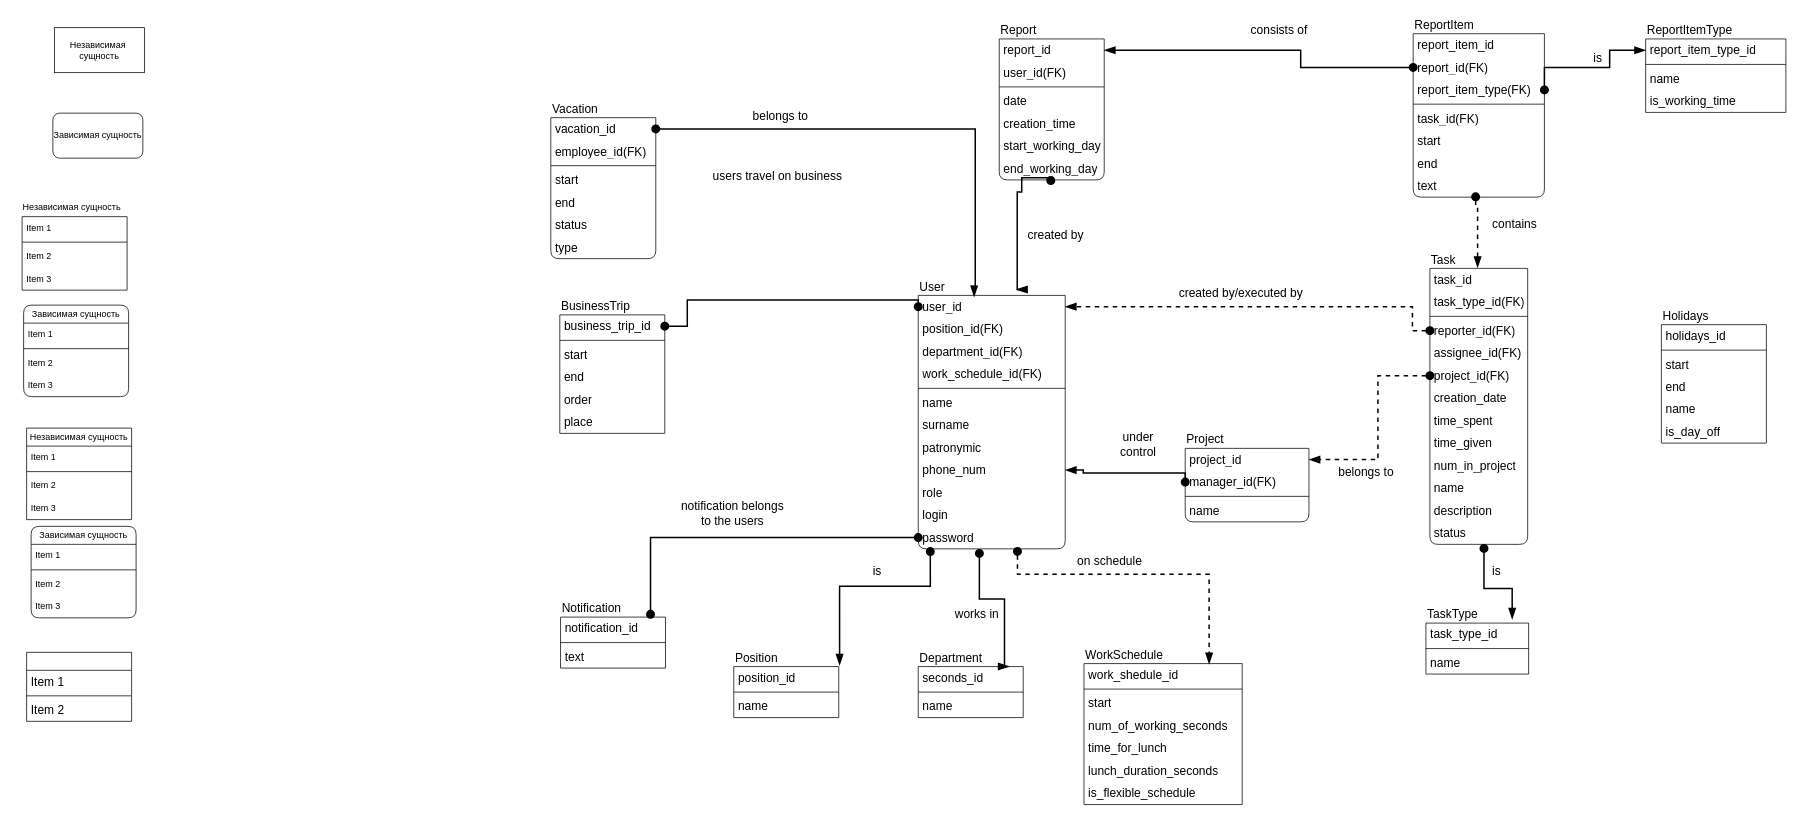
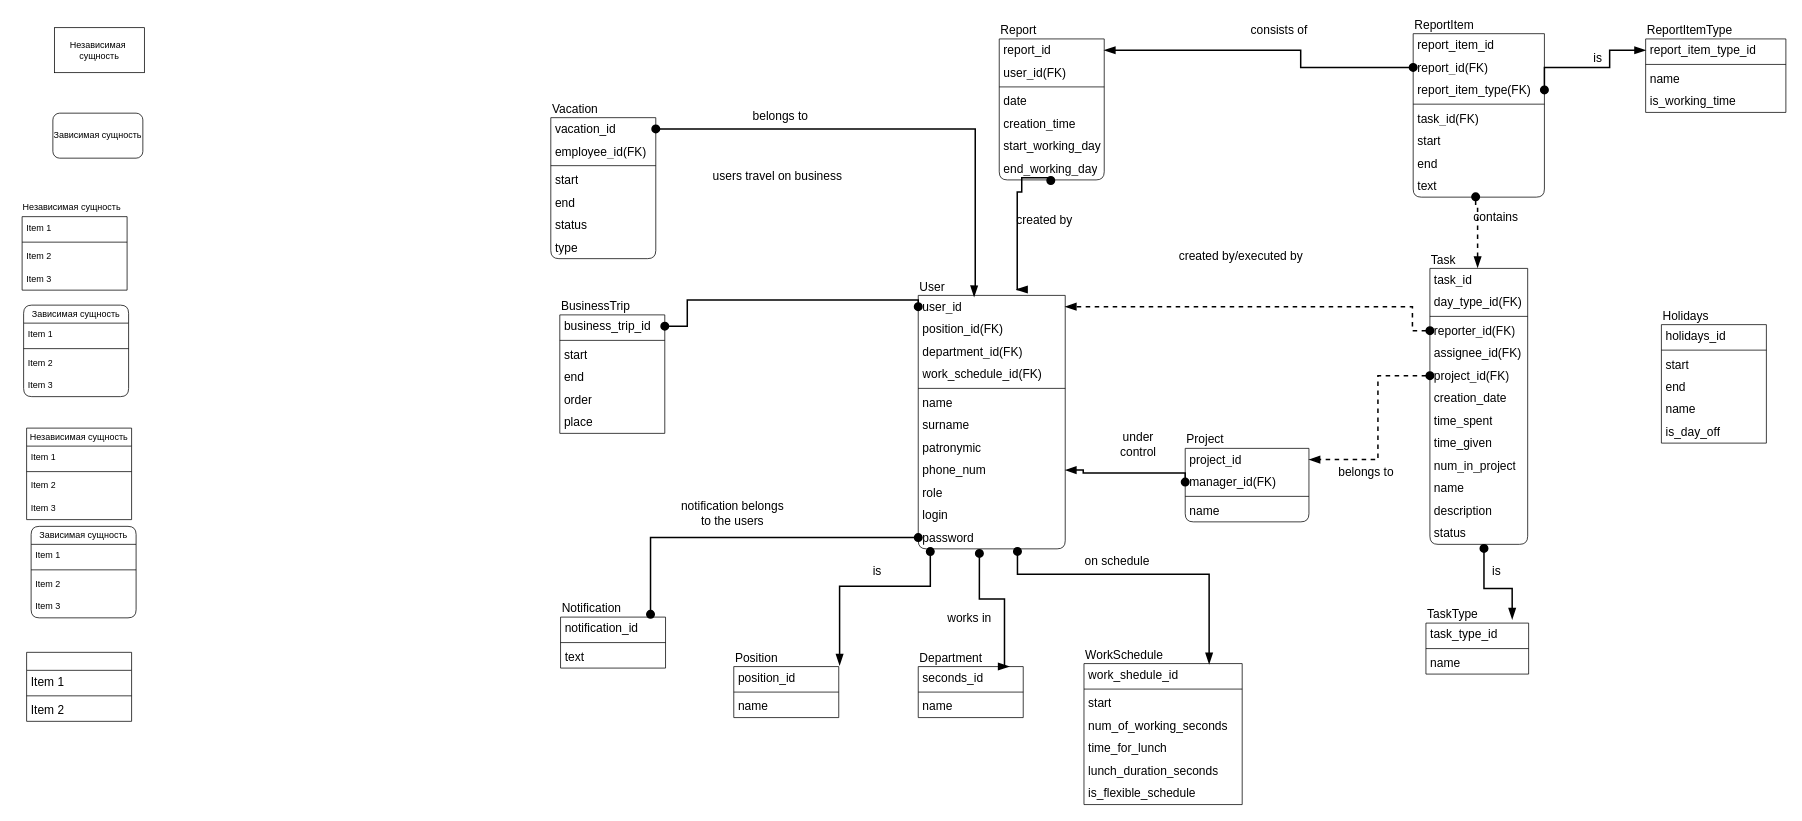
node "contains": moved (1515, 224) -> (1496, 216)
node "created by": moved (1055, 234) -> (1044, 219)
node "created by/executed by": moved (1241, 293) -> (1241, 255)
node "task_type_id(FK)": label "task_type_id(FK)" -> "day_type_id(FK)"
node "on schedule": moved (1110, 560) -> (1117, 560)
edge "password" -- "work_shedule_id": style dashed -> solid
node "works in": moved (977, 614) -> (969, 617)
